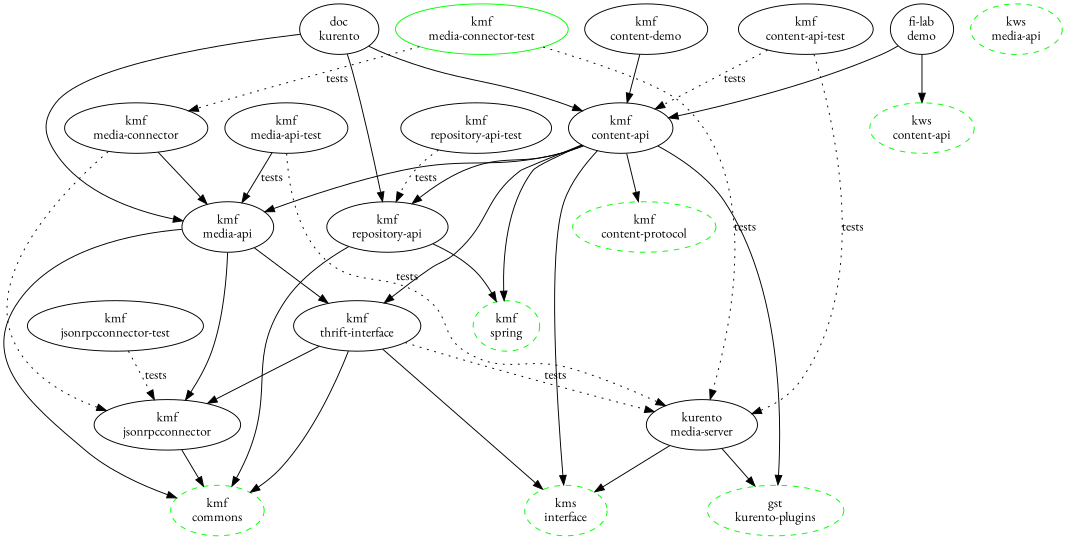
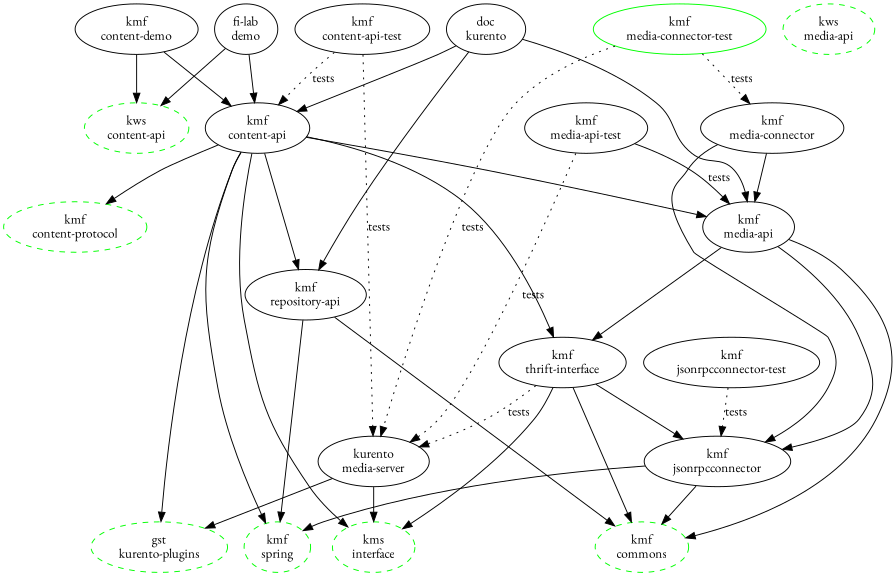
edge "kmf content-demo" -> "kws content-api": added
node "kmf repository-api-test": removed
edge "kmf media-connector" -> "kmf jsonrpcconnector": style dotted -> solid
edge "kmf jsonrpcconnector" -> "kmf spring": added
